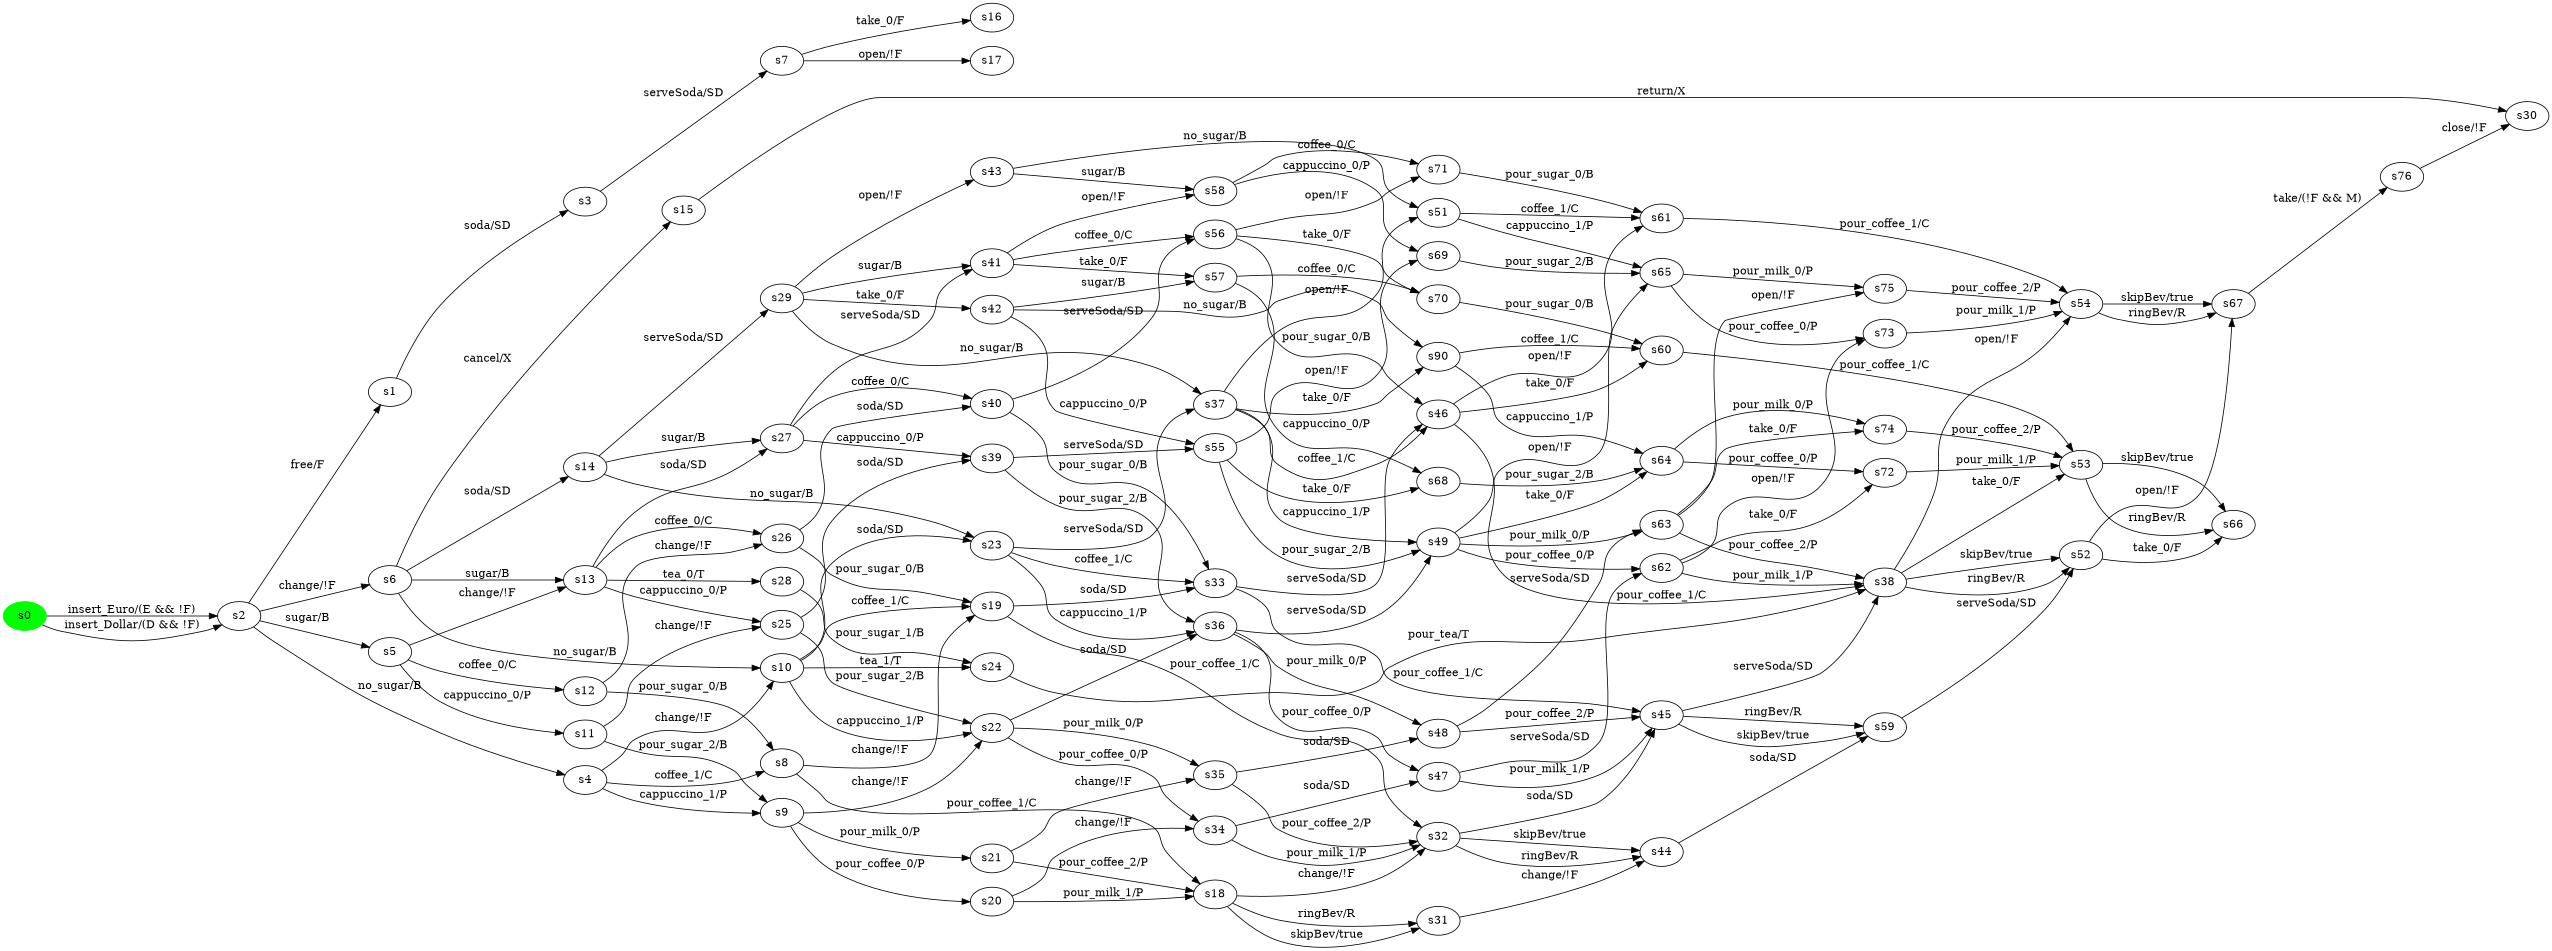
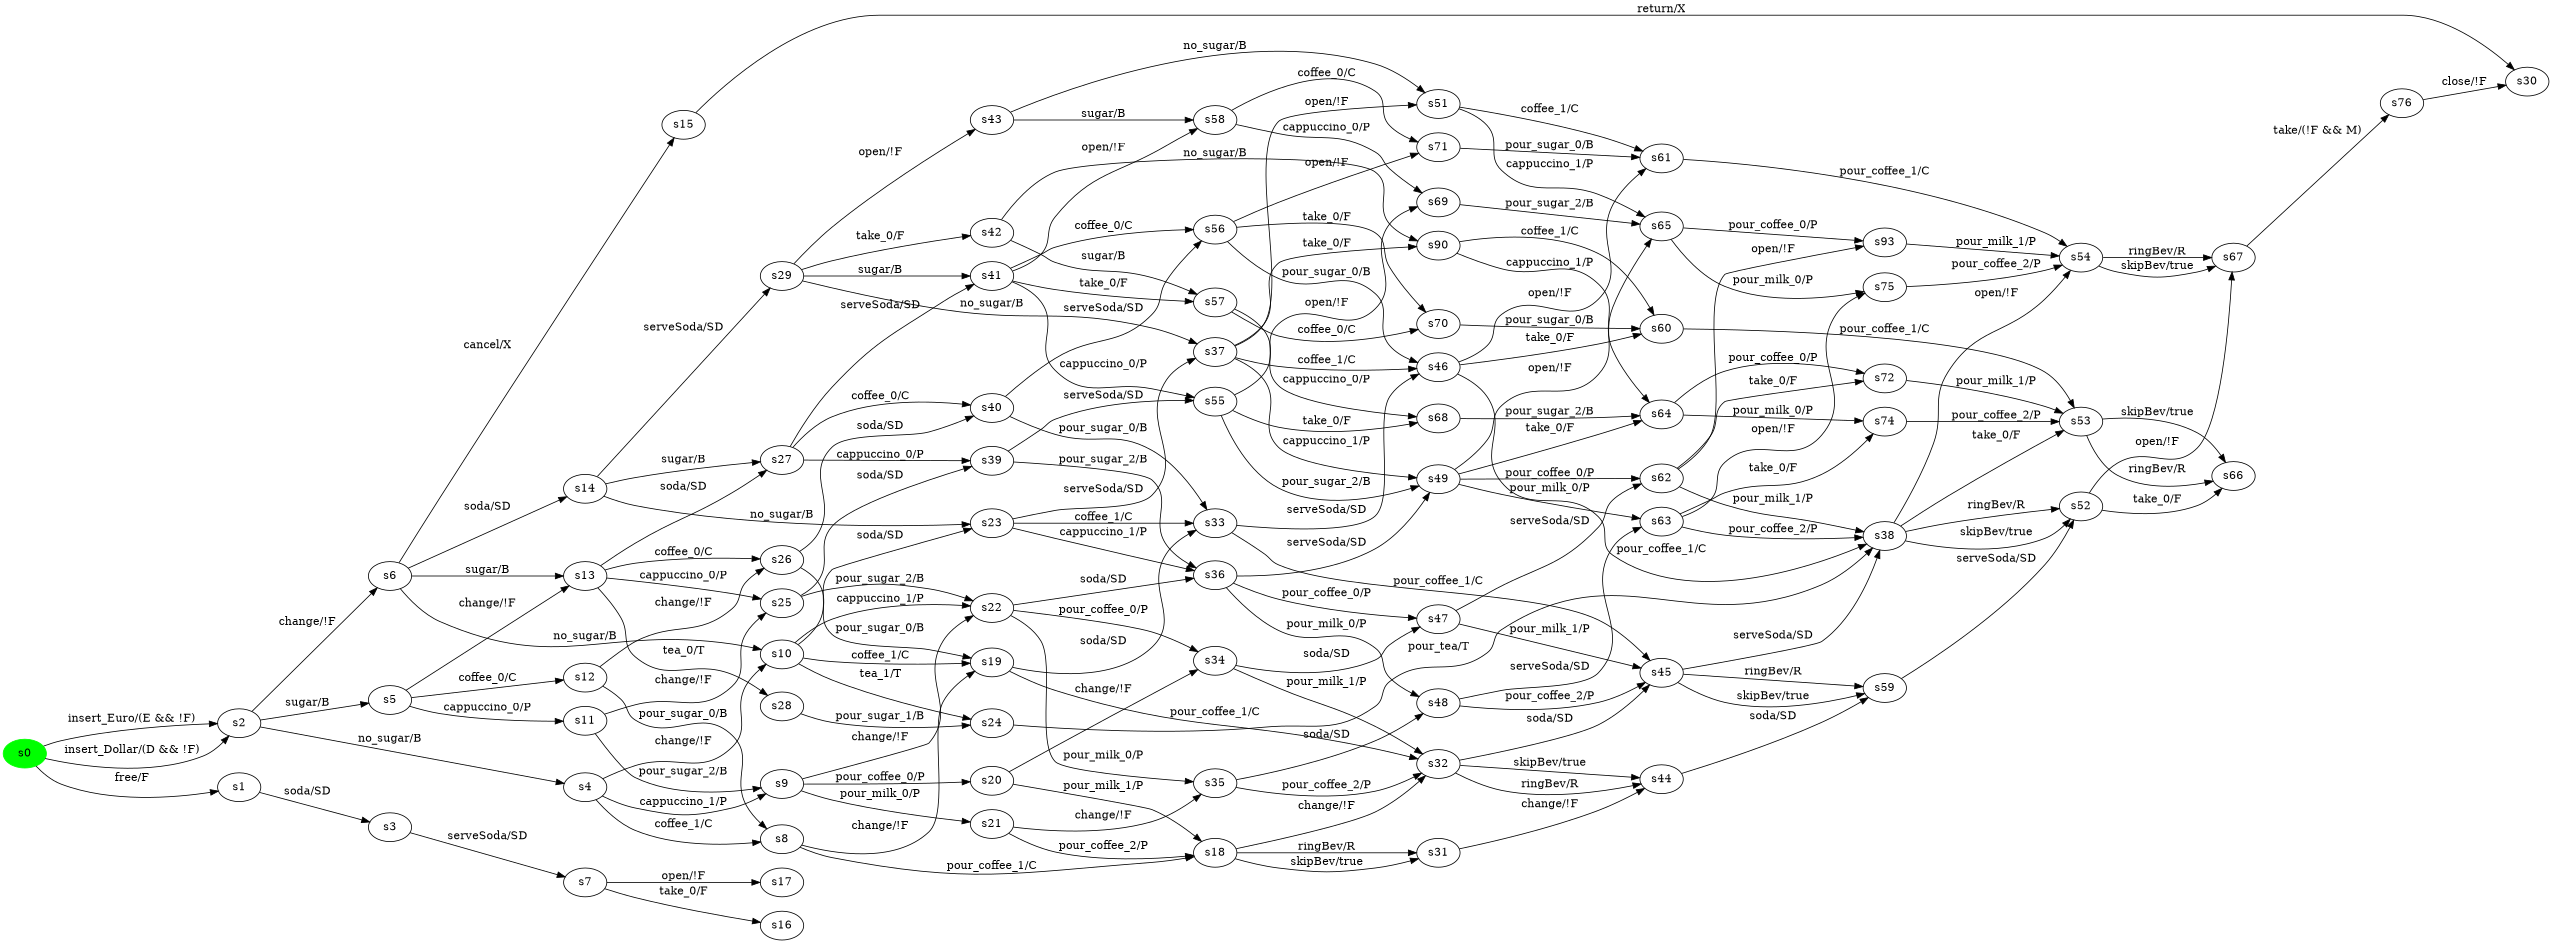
node "s73": label "s73" -> "s93"
edge "s42" -> "s55": now "s41" -> "s55"
edge "s2" -> "s1": now "s0" -> "s1"
